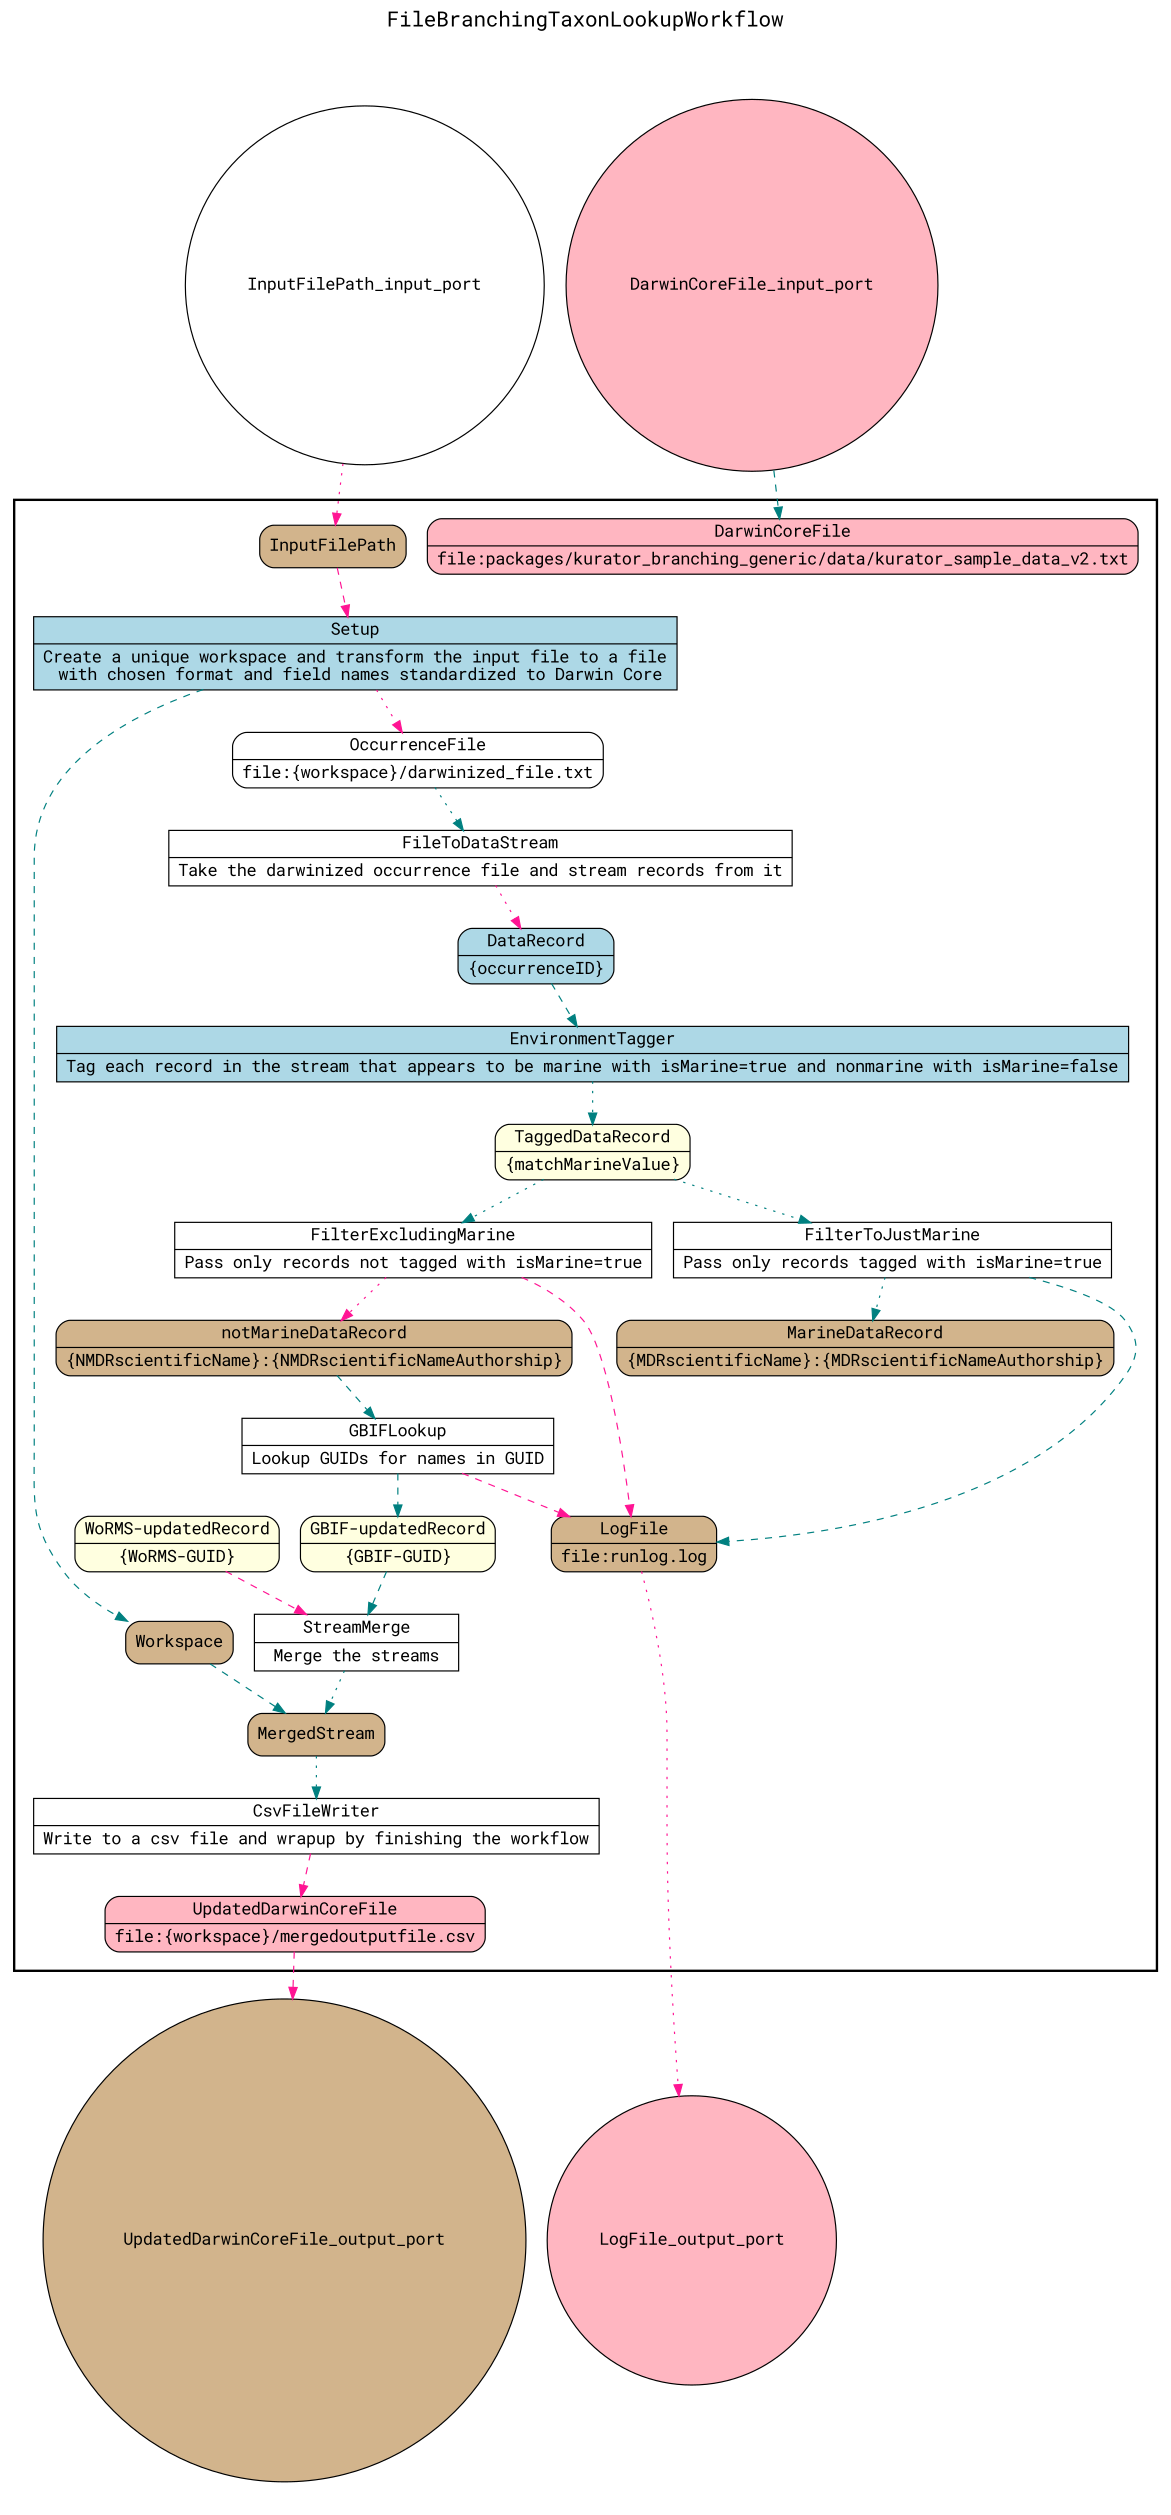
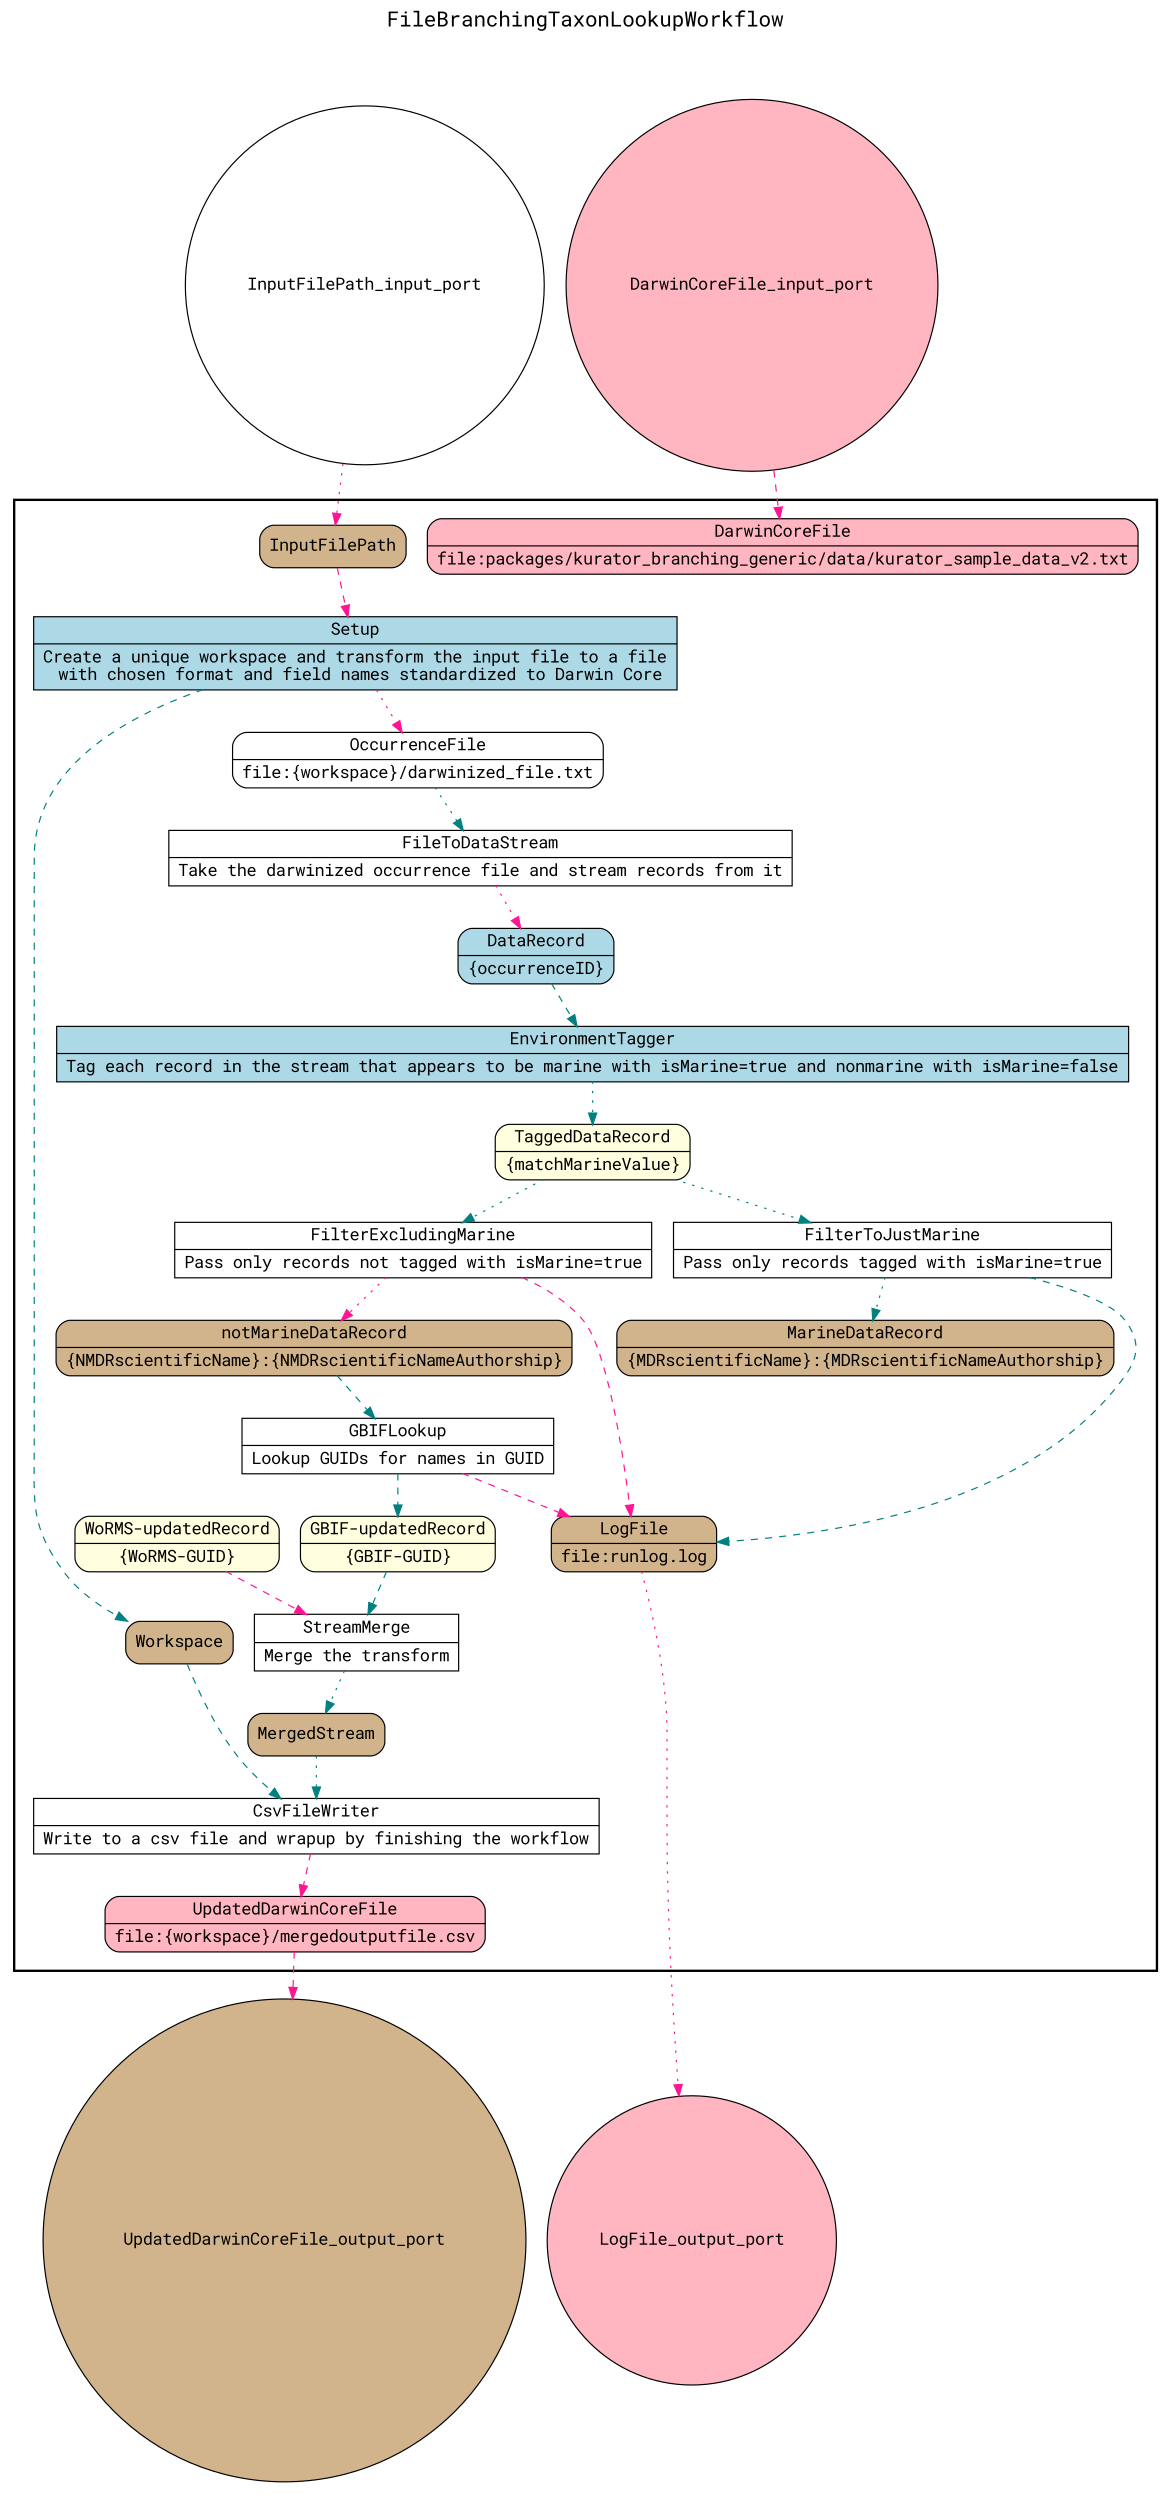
edge "DarwinCoreFile_input_port" -> "DarwinCoreFile": color teal -> deeppink
node "StreamMerge": text "Merge the streams" -> "Merge the transform"
edge "Workspace" -> "MergedStream": now "Workspace" -> "CsvFileWriter"
